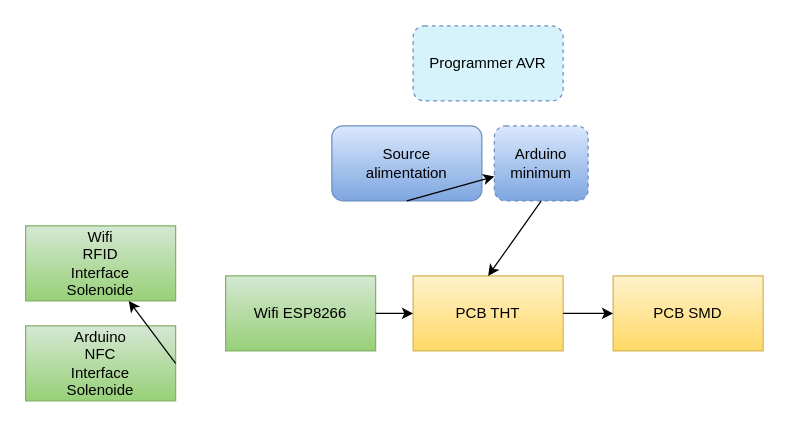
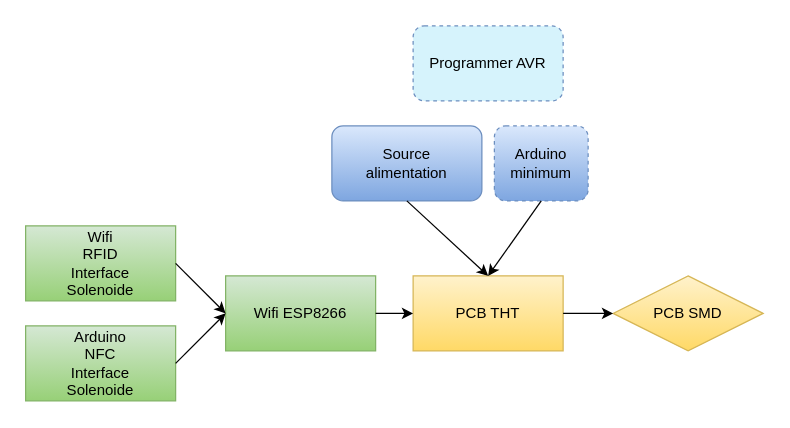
edge "Source alimentation" -> "Arduino minimum": now "Source alimentation" -> "PCB THT"
edge "Wifi RFID Interface Solenoide" -> "Wifi ESP8266": added
node "PCB SMD": shape rectangle -> diamond
edge "Arduino NFC Interface Solenoide" -> "Wifi RFID Interface Solenoide": now "Arduino NFC Interface Solenoide" -> "Wifi ESP8266"
